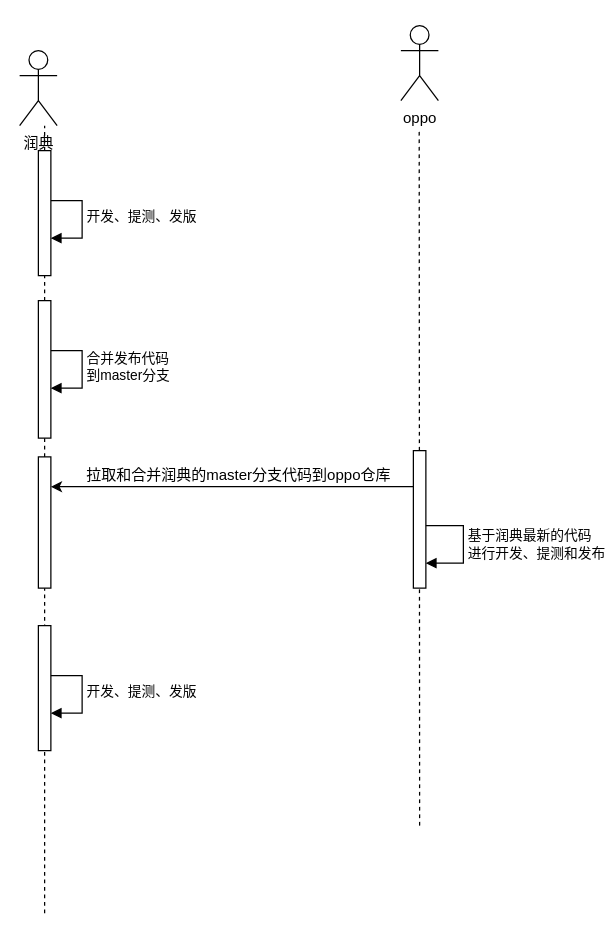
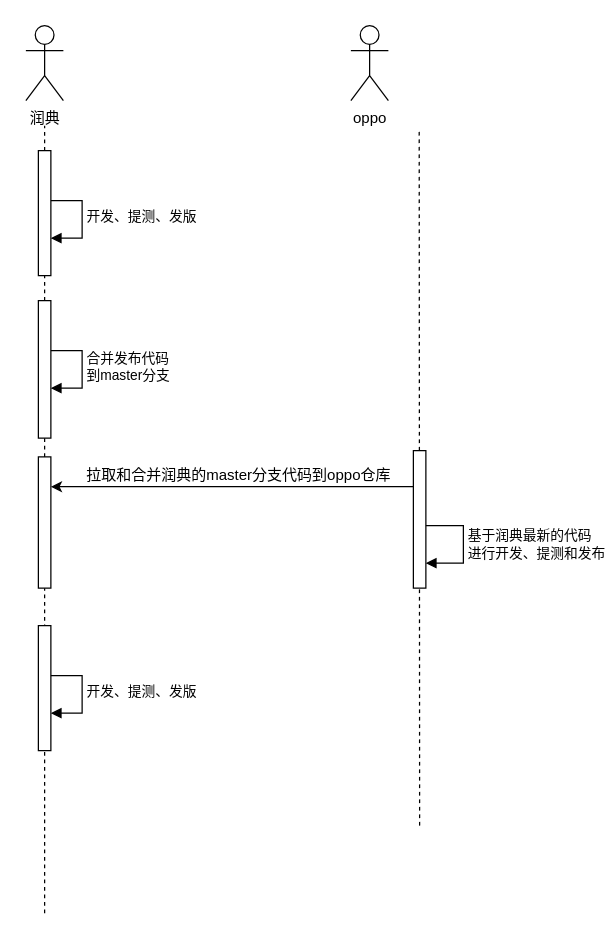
node "oppo": moved (419, 63) -> (369, 63)
node "润典": moved (38, 88) -> (44, 63)
